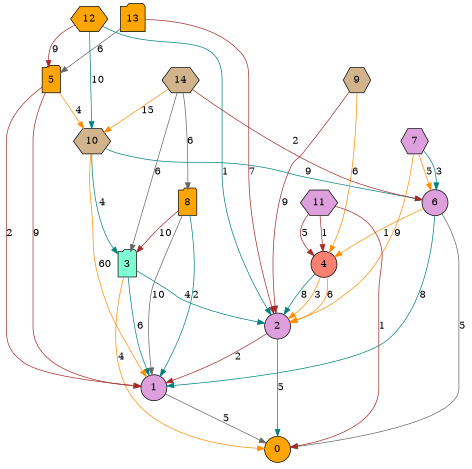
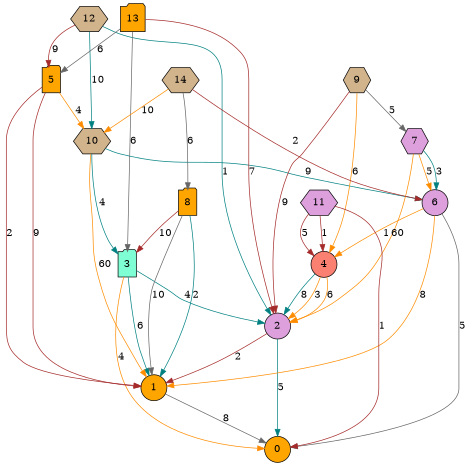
node "12": fillcolor orange -> tan
edge "9" -> "7": added, label "5"
edge "14" -> "10": label "15" -> "10"
edge "14" -> "3": now "13" -> "3"
edge "7" -> "2": label "9" -> "60"
edge "6" -> "1": color teal -> darkorange
node "1": fillcolor plum -> orange
edge "1" -> "0": label "5" -> "8"
